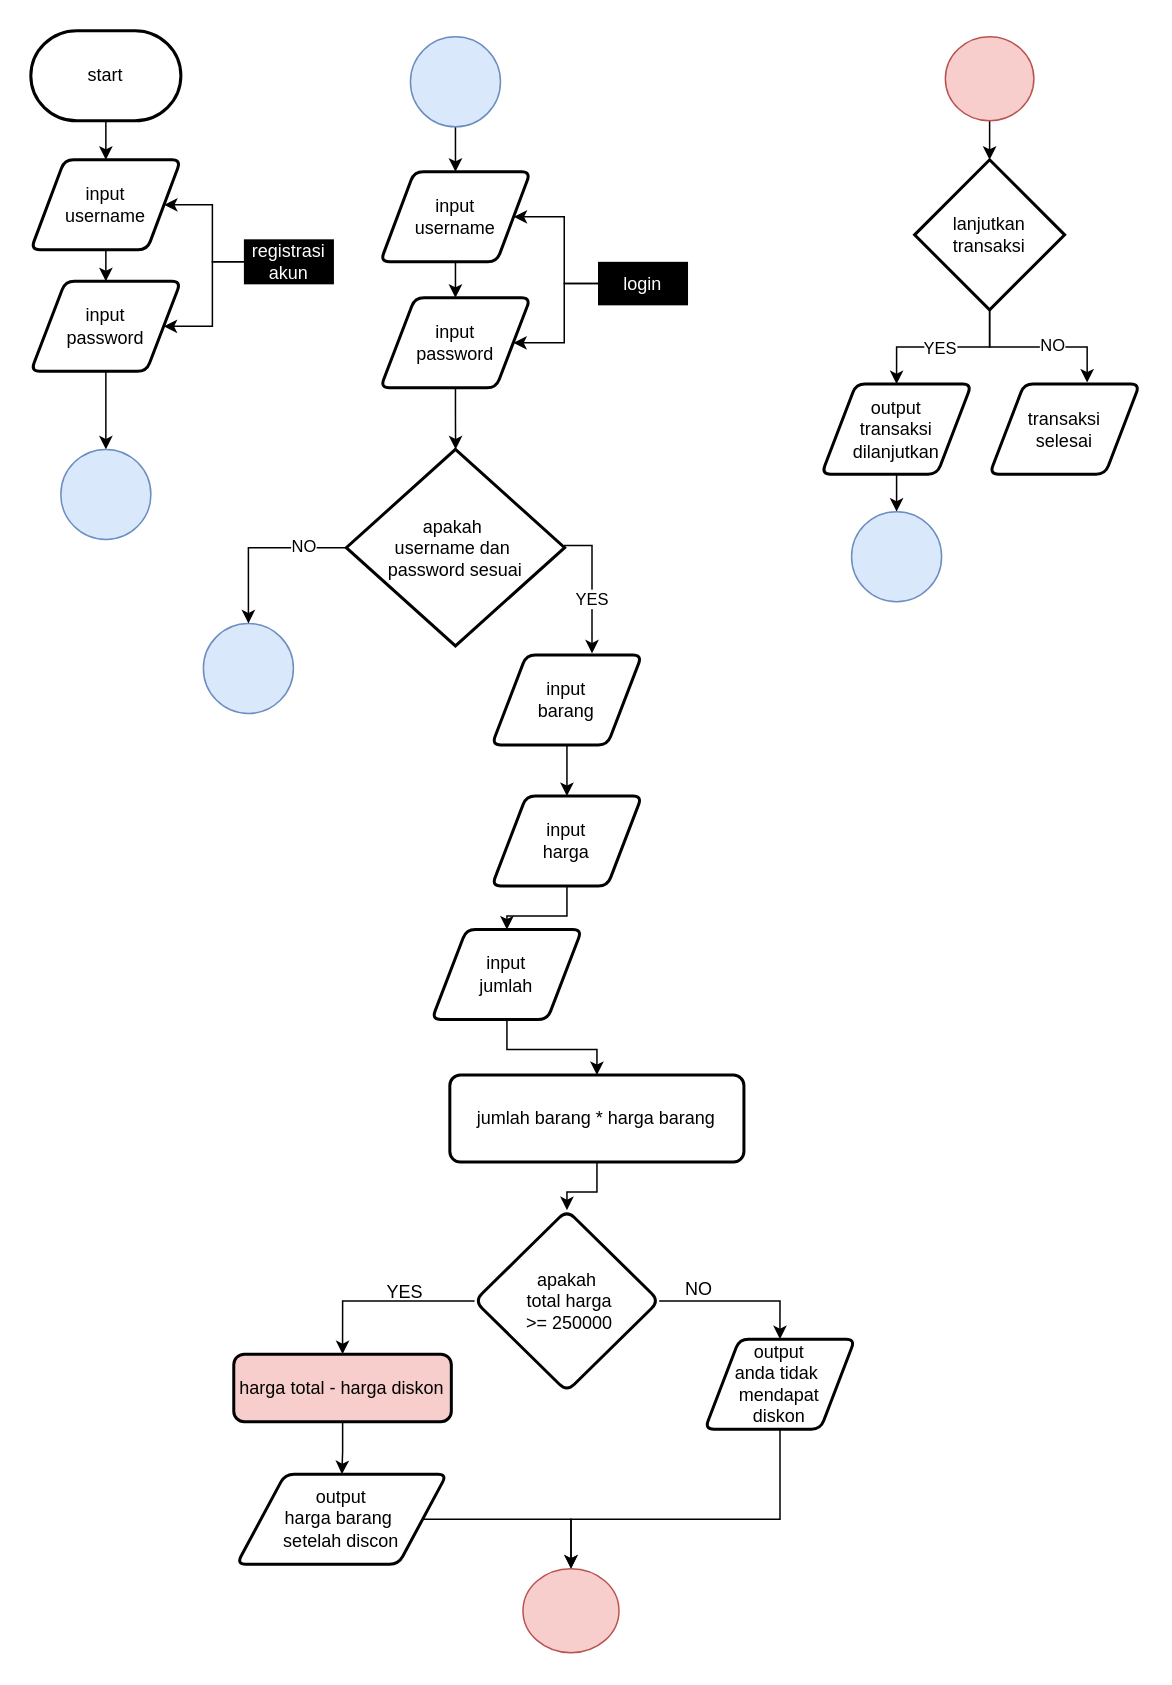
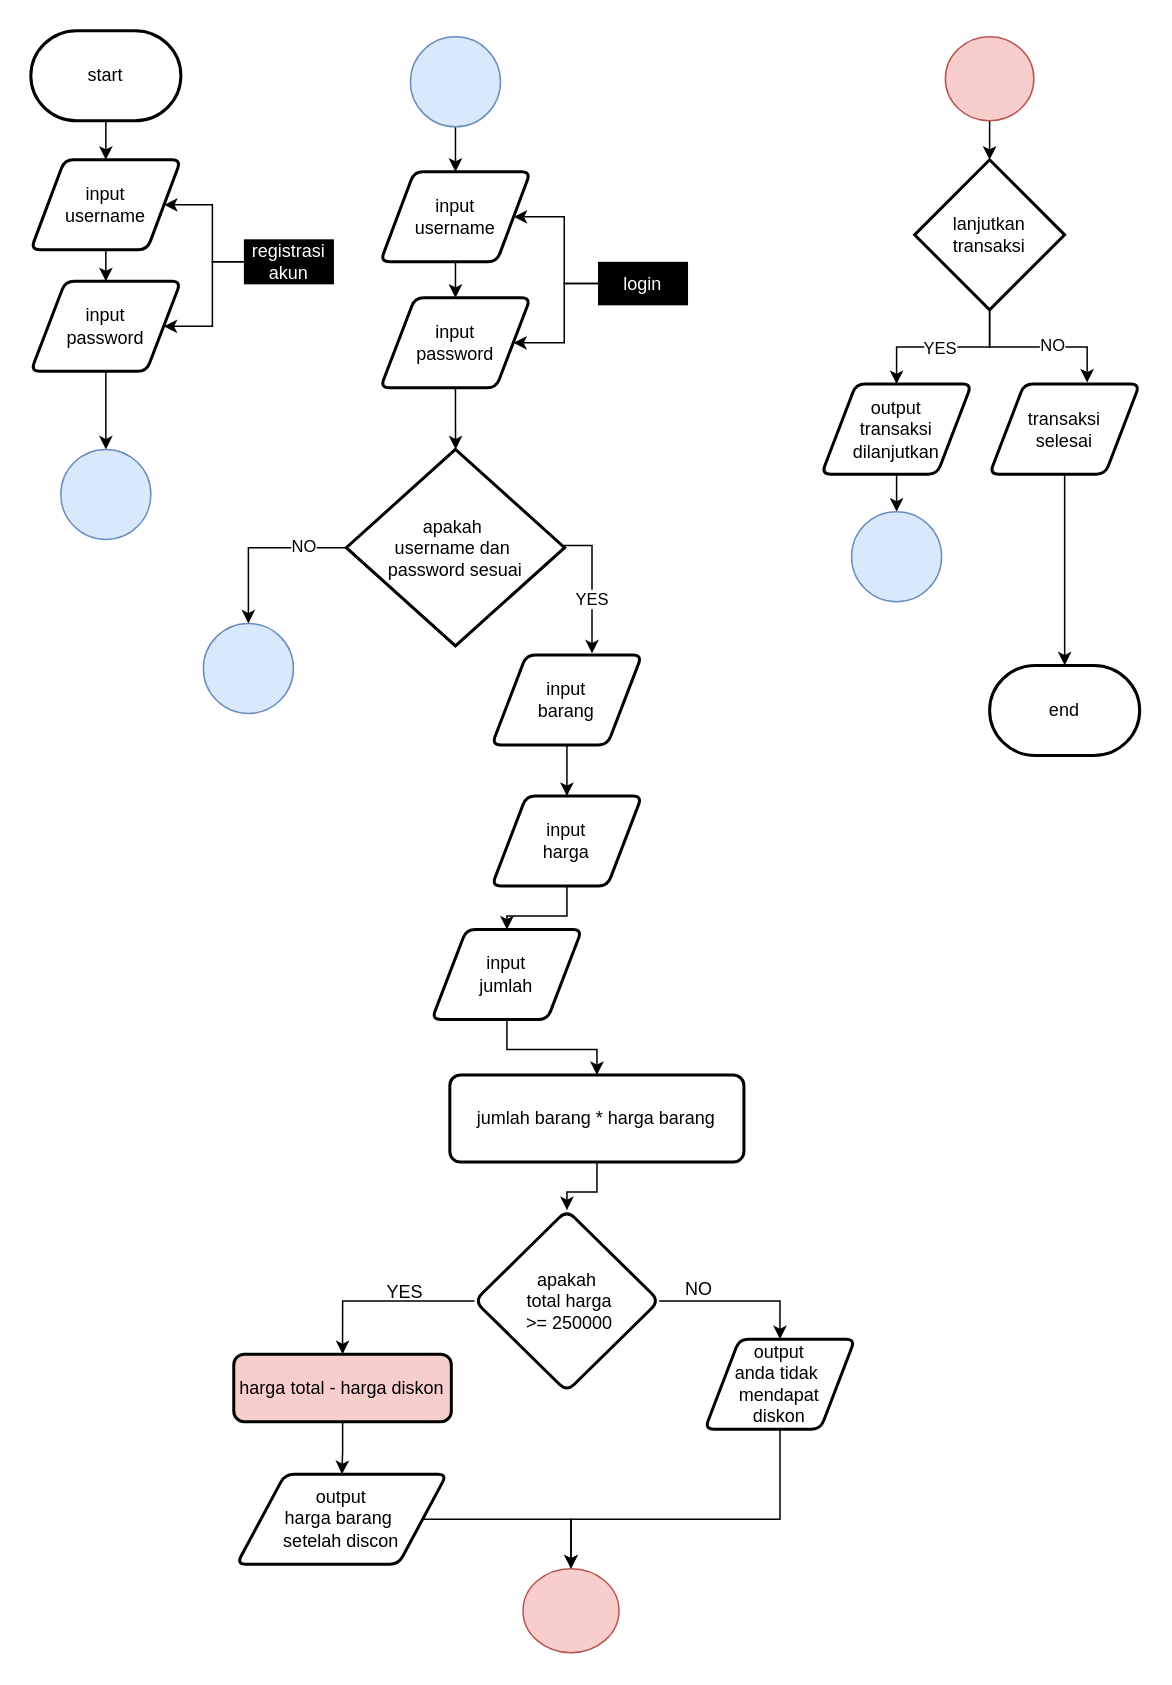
edge "transaksi selesai" -> "end": added
node "end": added
